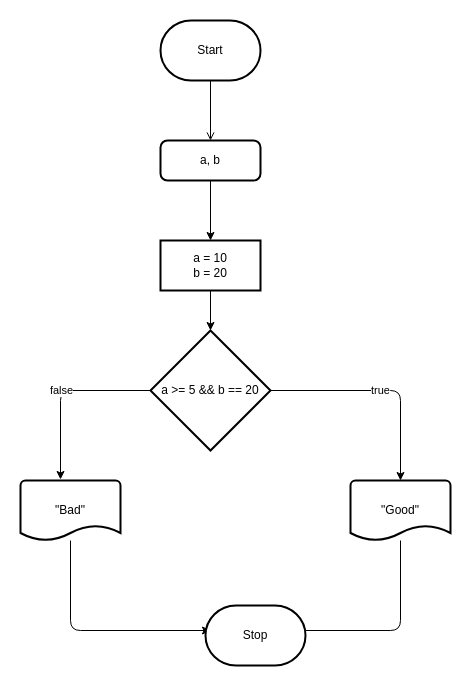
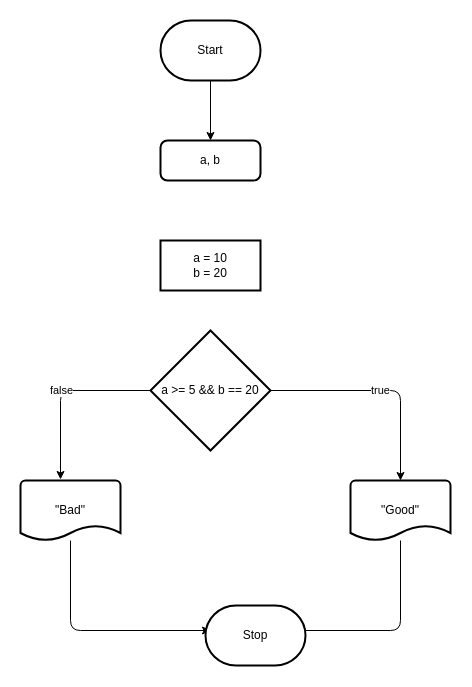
edge "Start" -> "a, b": arrowhead open -> classic
edge "a, b" -> "a = 10 b = 20": removed
edge "a = 10 b = 20" -> "a >= 5 && b == 20": removed
